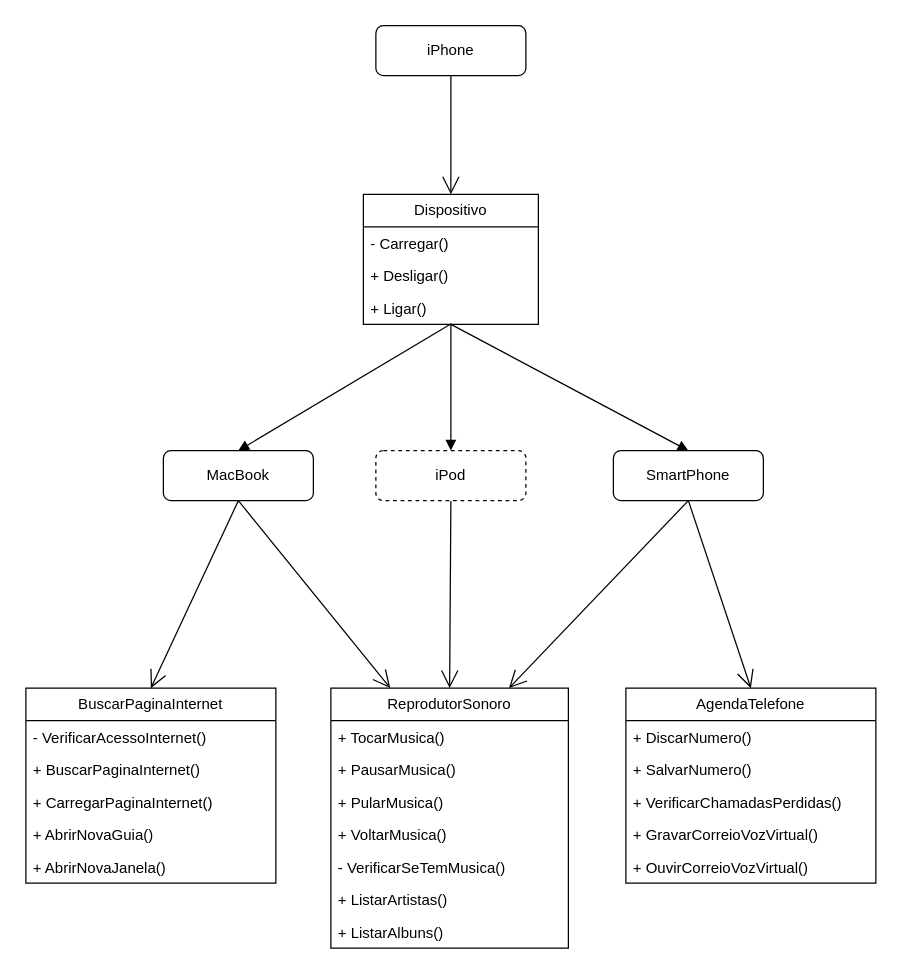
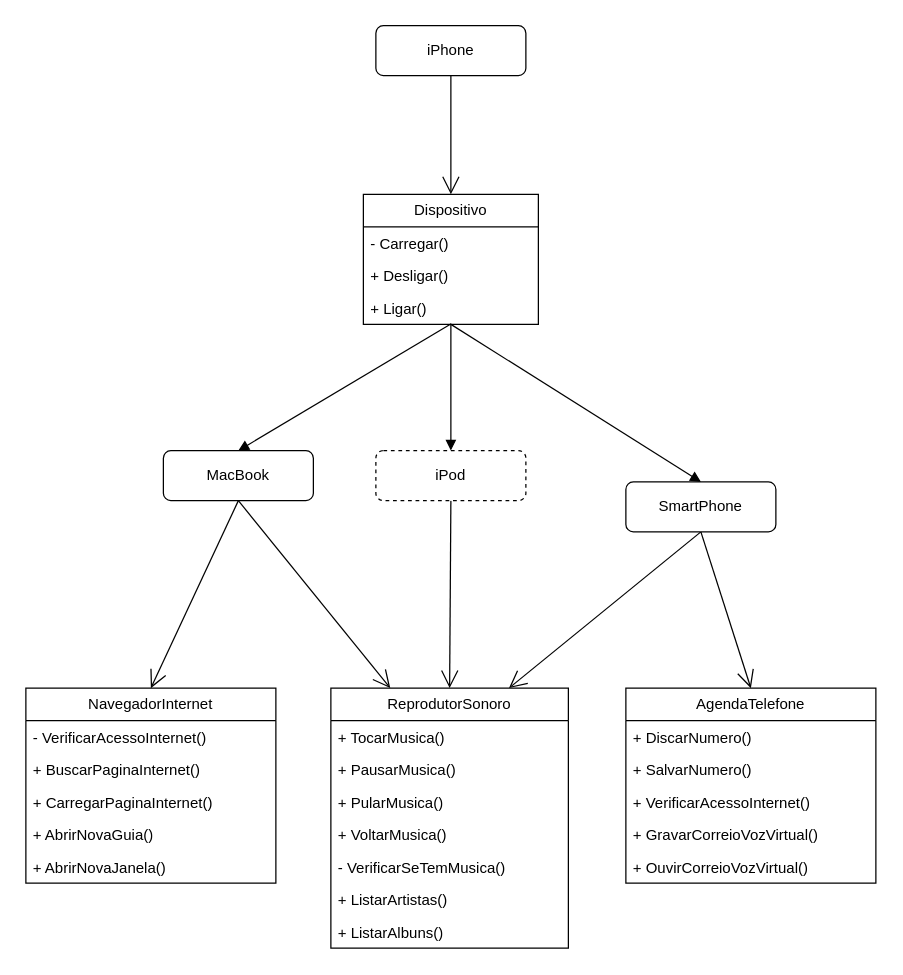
node "SmartPhone": moved (688, 476) -> (701, 507)
node "BuscarPaginaInternet": label "BuscarPaginaInternet" -> "NavegadorInternet"
node "+ VerificarChamadasPerdidas()": label "+ VerificarChamadasPerdidas()" -> "+ VerificarAcessoInternet()"
